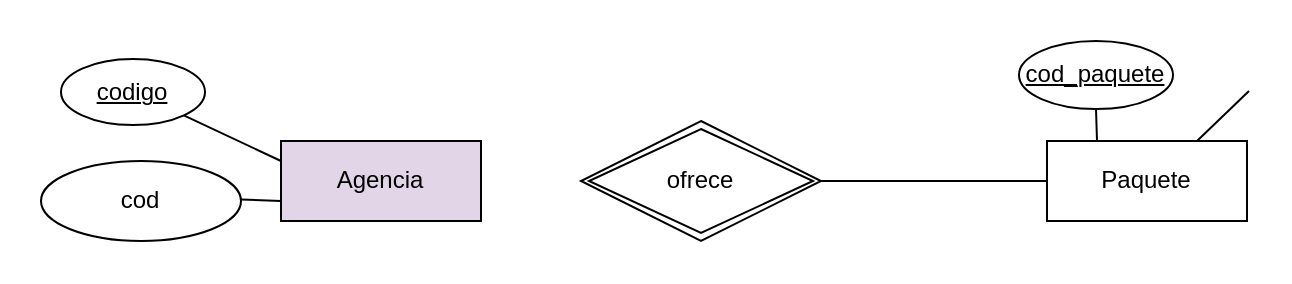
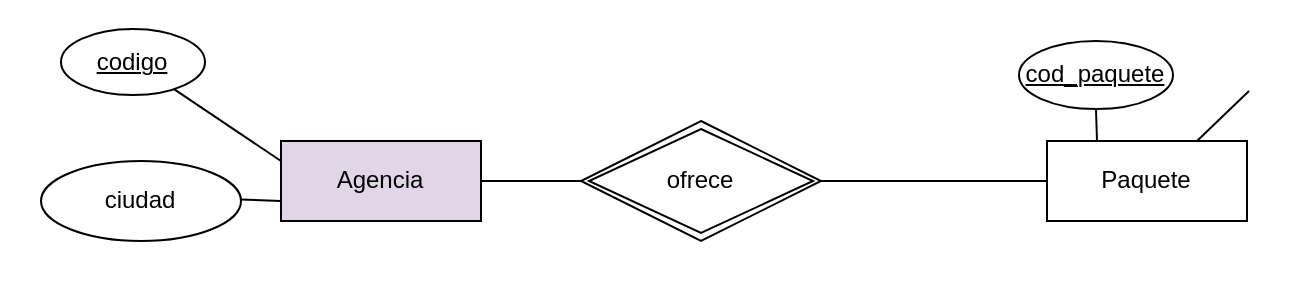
node "codigo": moved (133, 92) -> (133, 62)
edge "Agencia" -- "ofrece": added
node "cod": label "cod" -> "ciudad"
